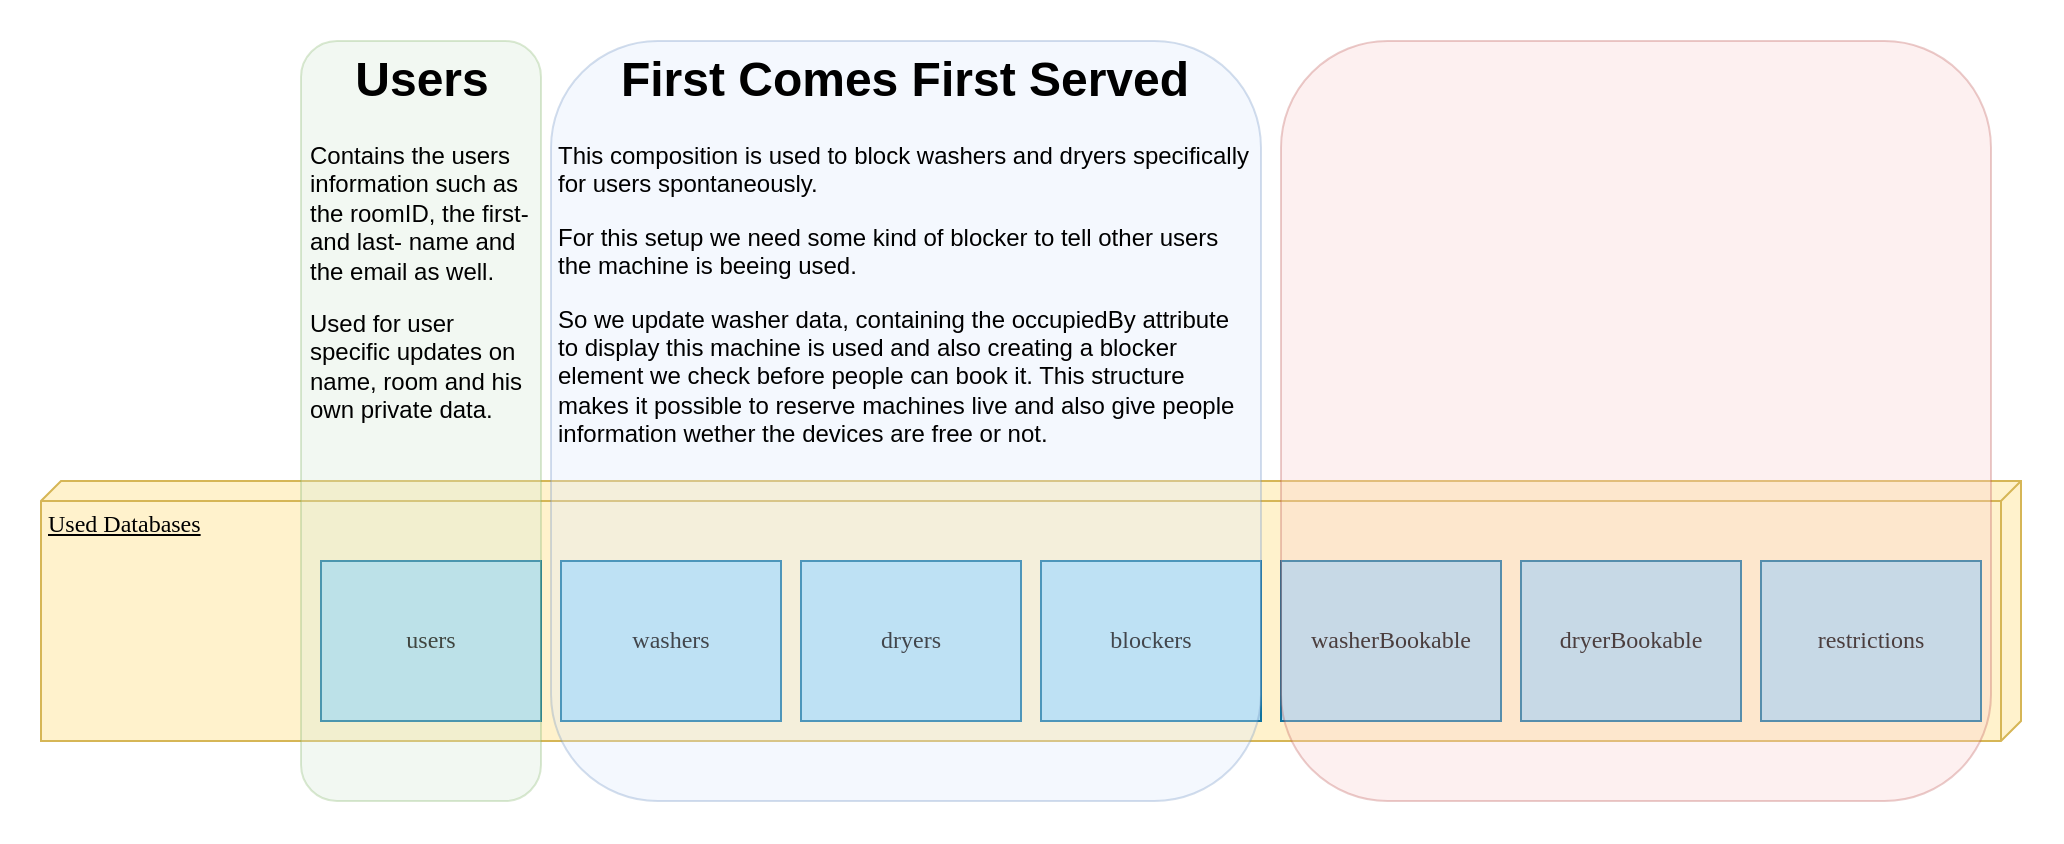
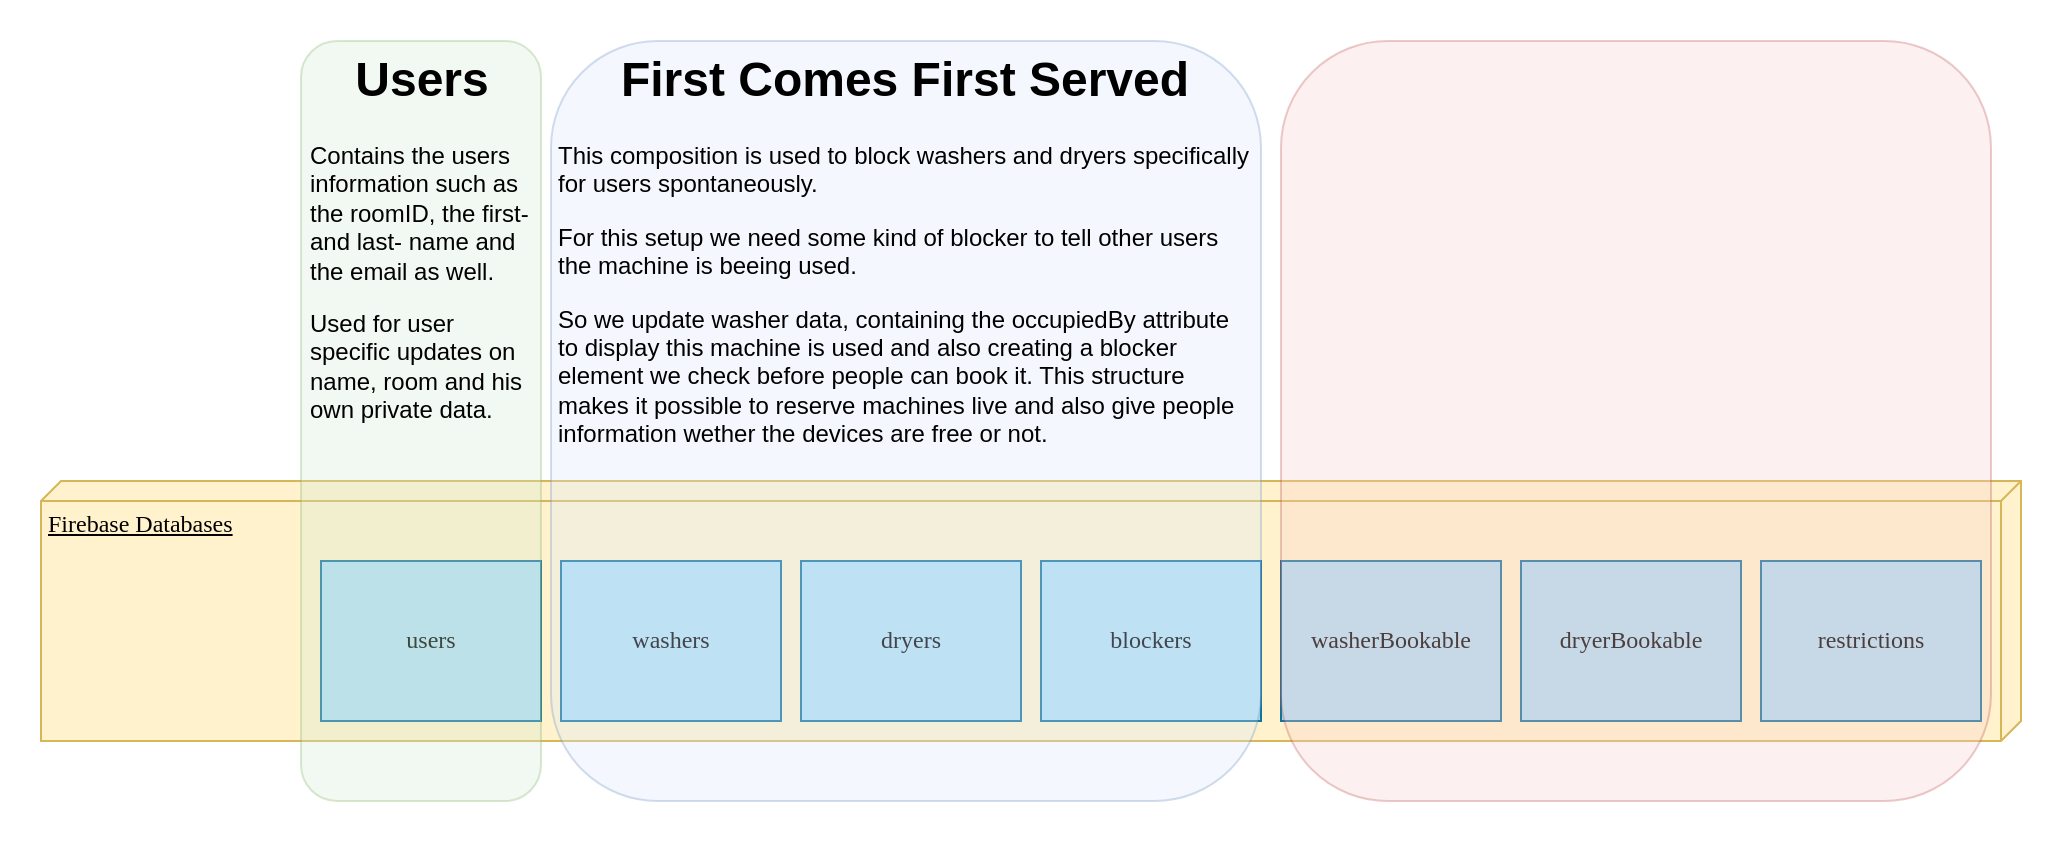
node "Used Databases": label "Used Databases" -> "Firebase Databases"
